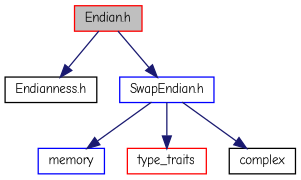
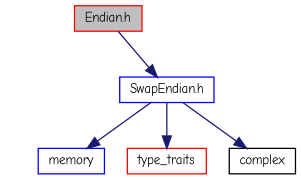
node "Endianness.h": removed
